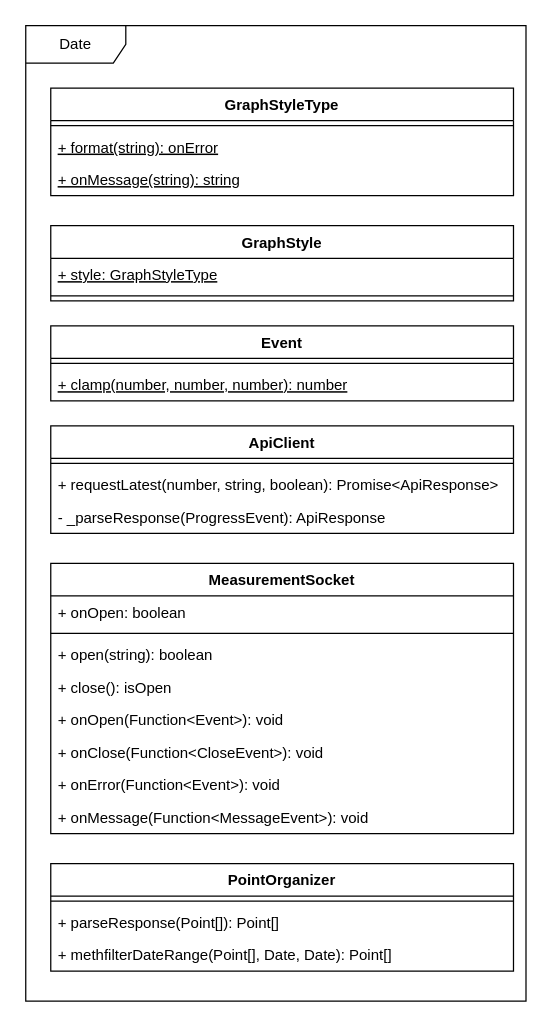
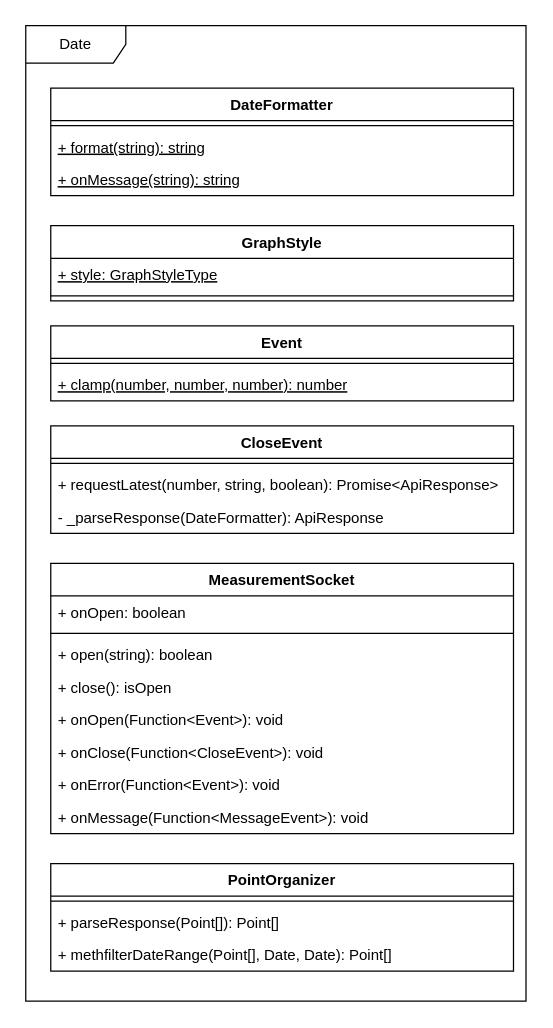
node "GraphStyleType": label "GraphStyleType" -> "DateFormatter"
node "+ format(string): onError": label "+ format(string): onError" -> "+ format(string): string"
node "ApiClient": label "ApiClient" -> "CloseEvent"
node "- _parseResponse(ProgressEvent): ApiResponse": label "- _parseResponse(ProgressEvent): ApiResponse" -> "- _parseResponse(DateFormatter): ApiResponse"
